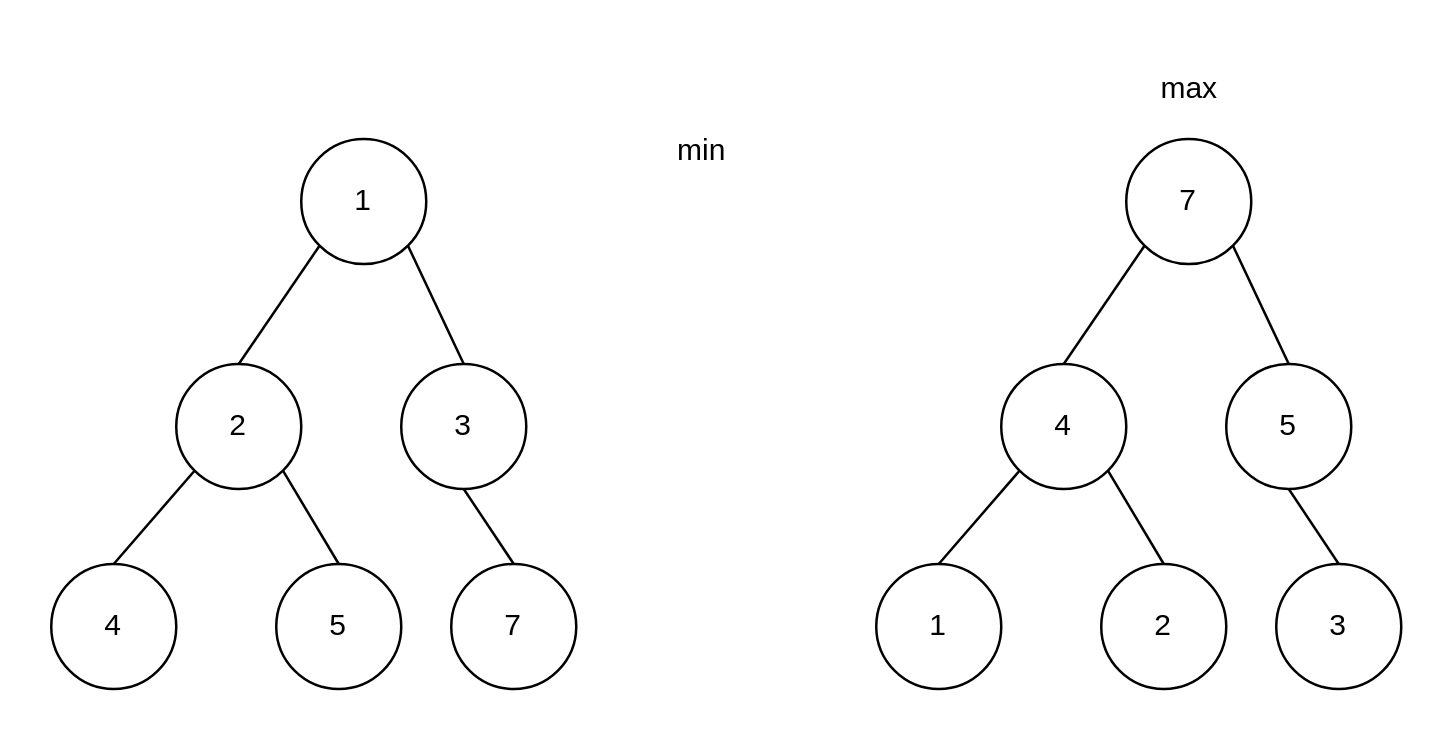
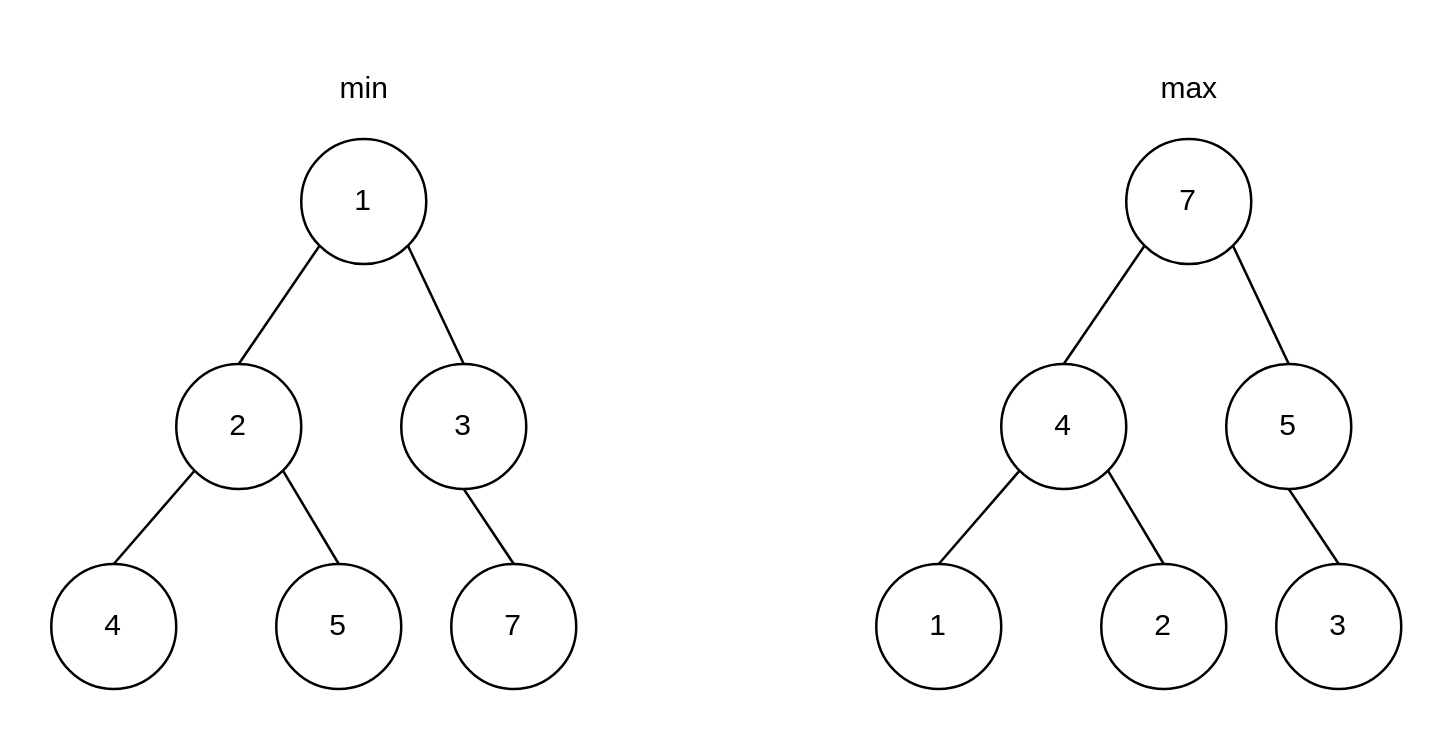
node "min": moved (701, 151) -> (364, 89)
